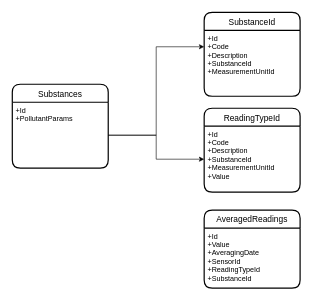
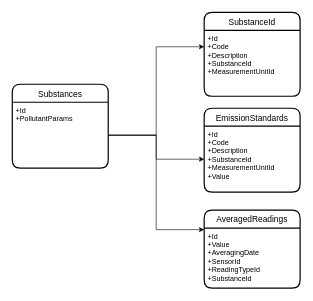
node "ReadingTypeId": label "ReadingTypeId" -> "EmissionStandards"
edge "+Id +PollutantParams" -> "AveragedReadings": added
